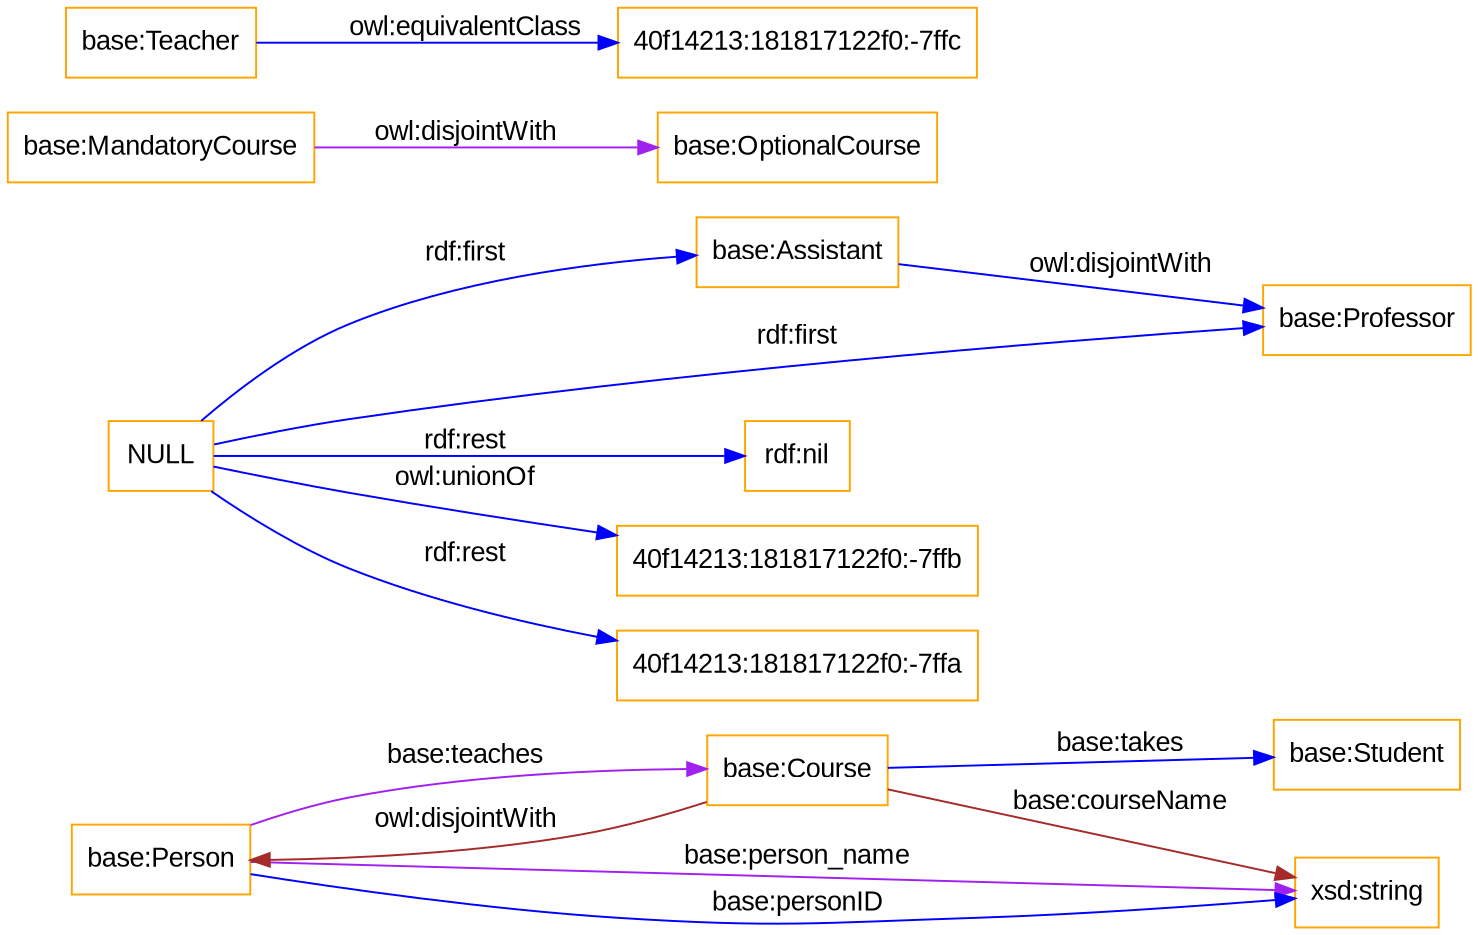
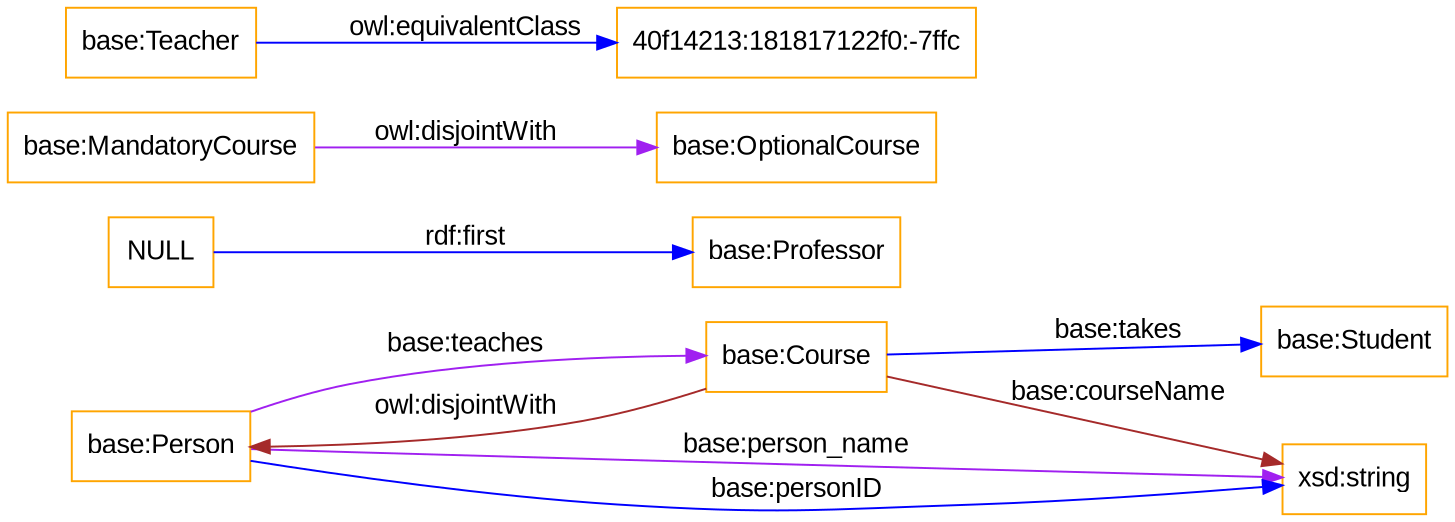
node "base:Assistant": removed
node "rdf:nil": removed
node "40f14213:181817122f0:-7ffb": removed
node "40f14213:181817122f0:-7ffa": removed
